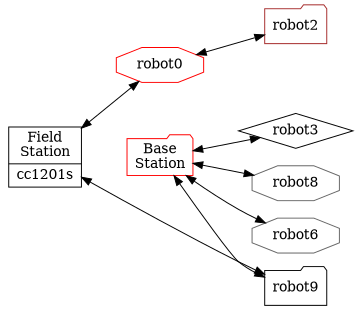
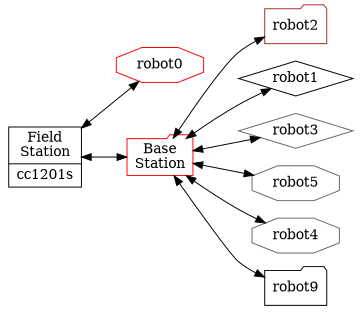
edge "robot2" -- "robot0": now "robot2" -- "Base Station"
node "robot1": added
node "robot3": color black -> gray40
node "robot8": label "robot8" -> "robot5"
edge "Field" -- "robot9": now "Field" -- "Base Station"
node "robot6": label "robot6" -> "robot4"
